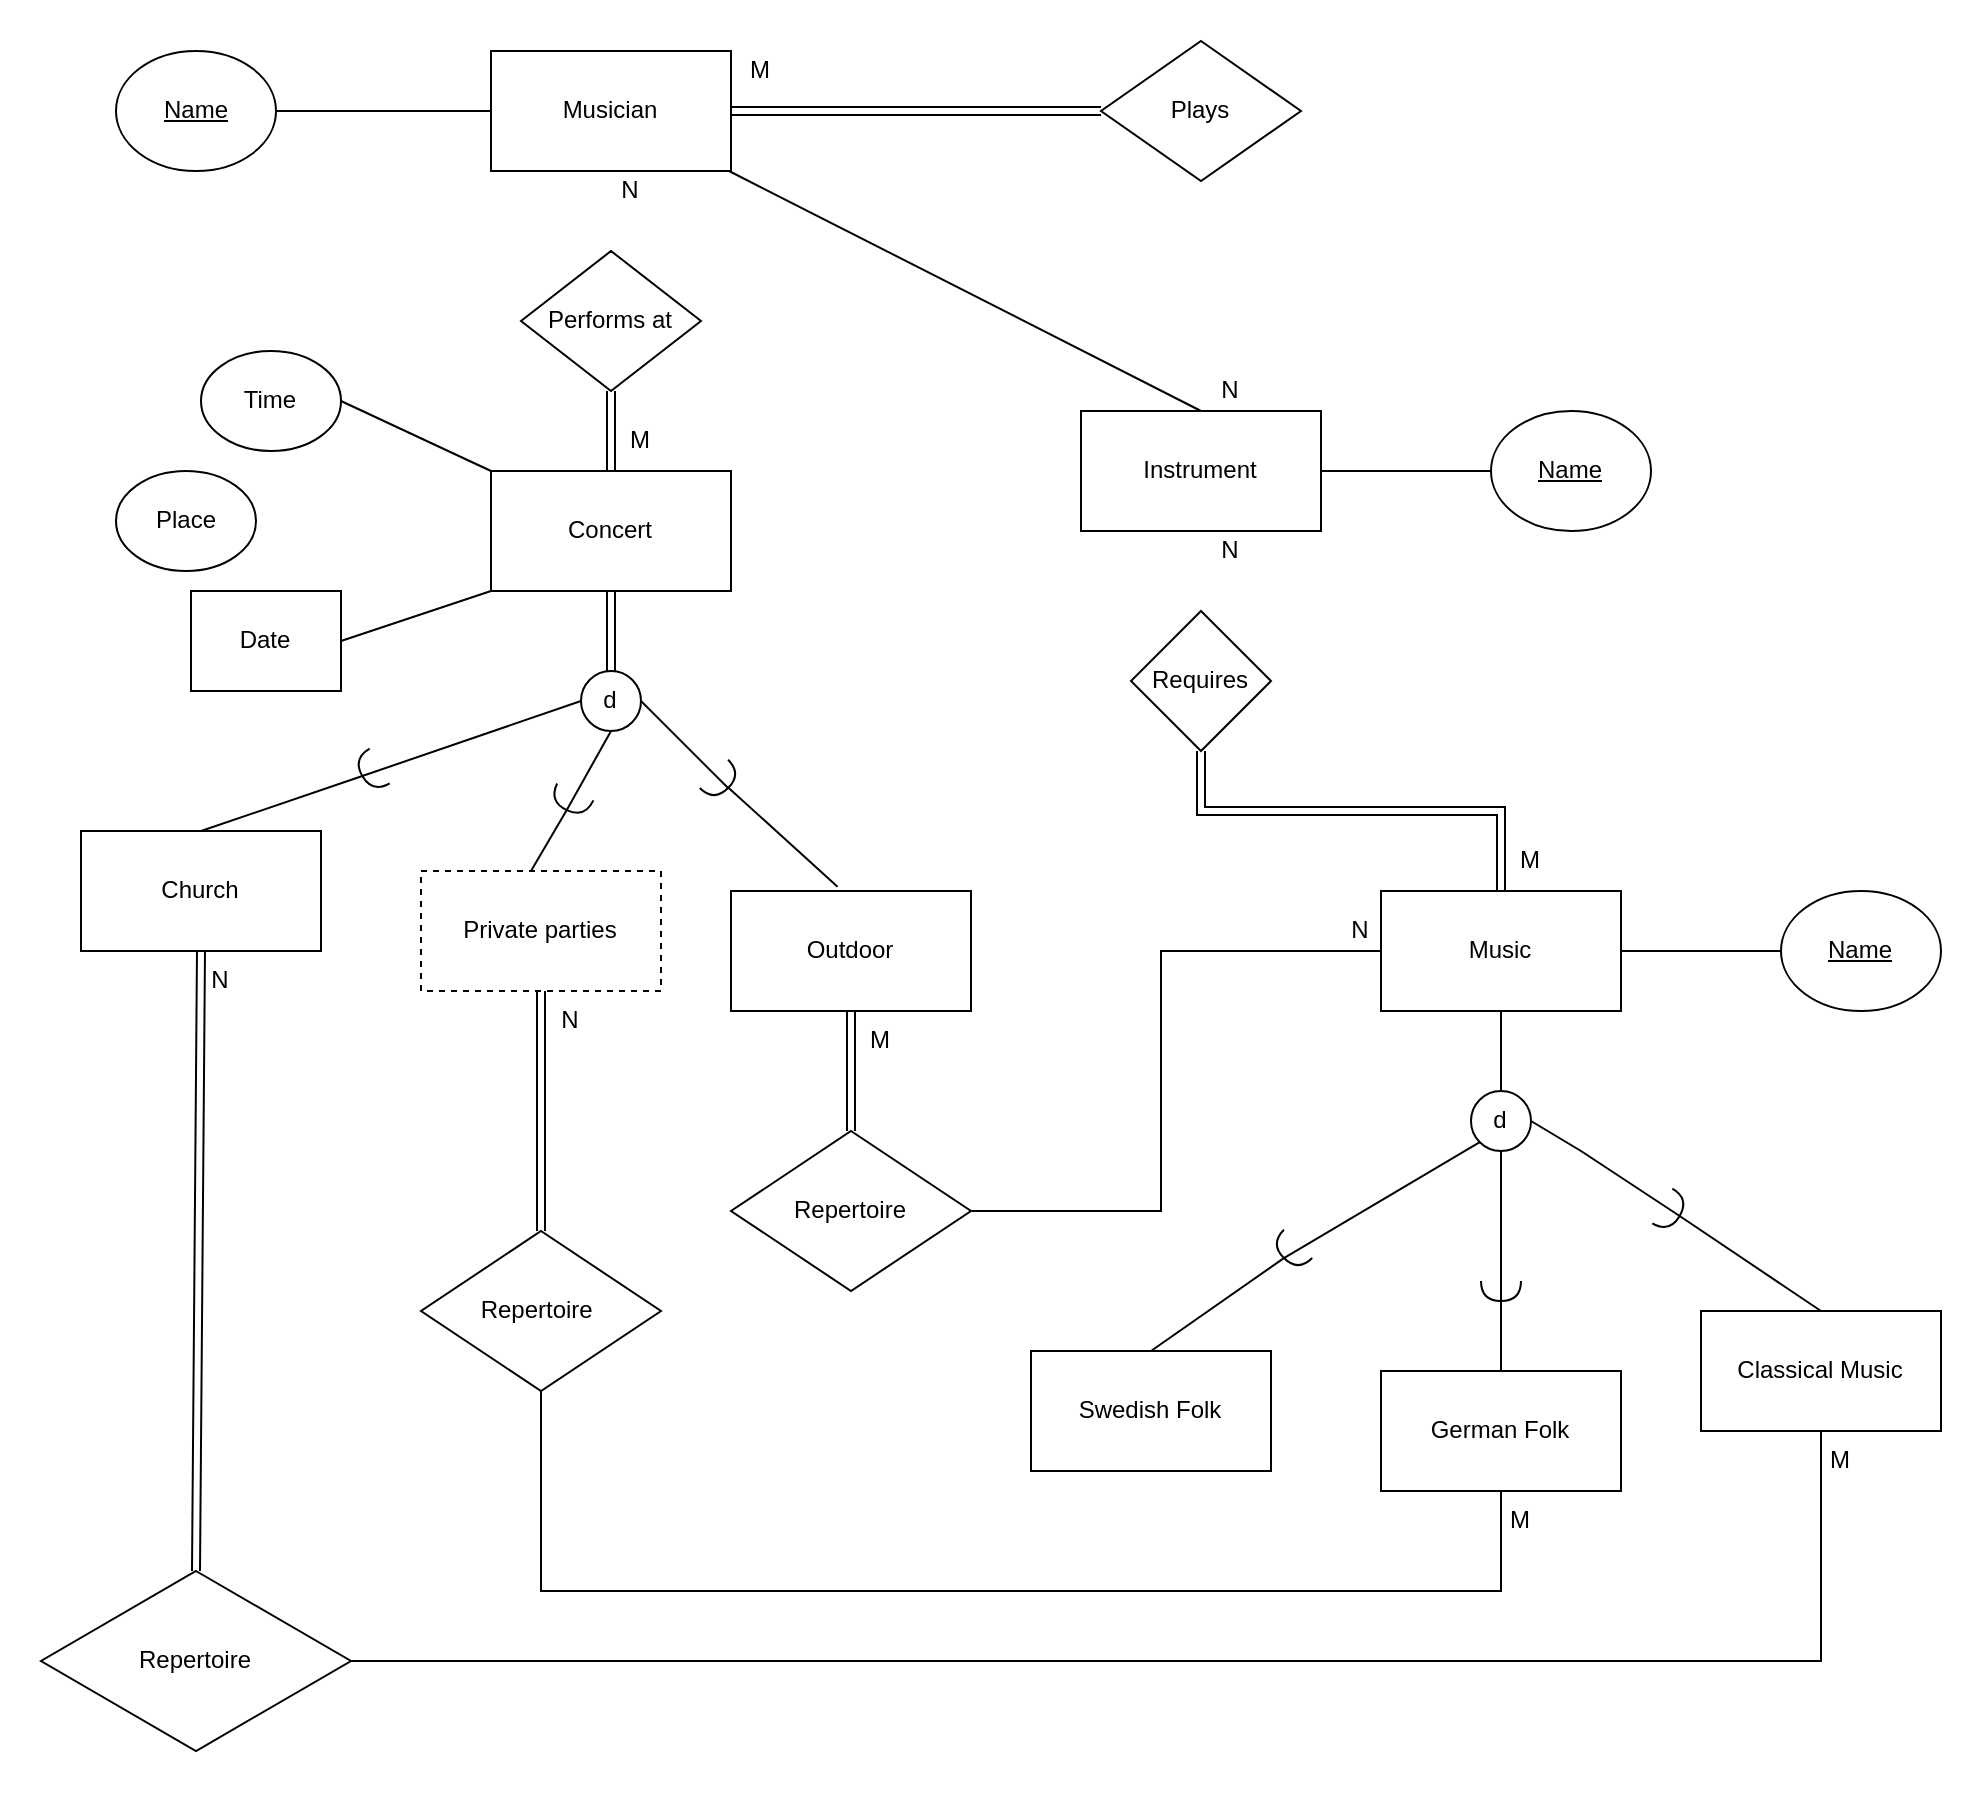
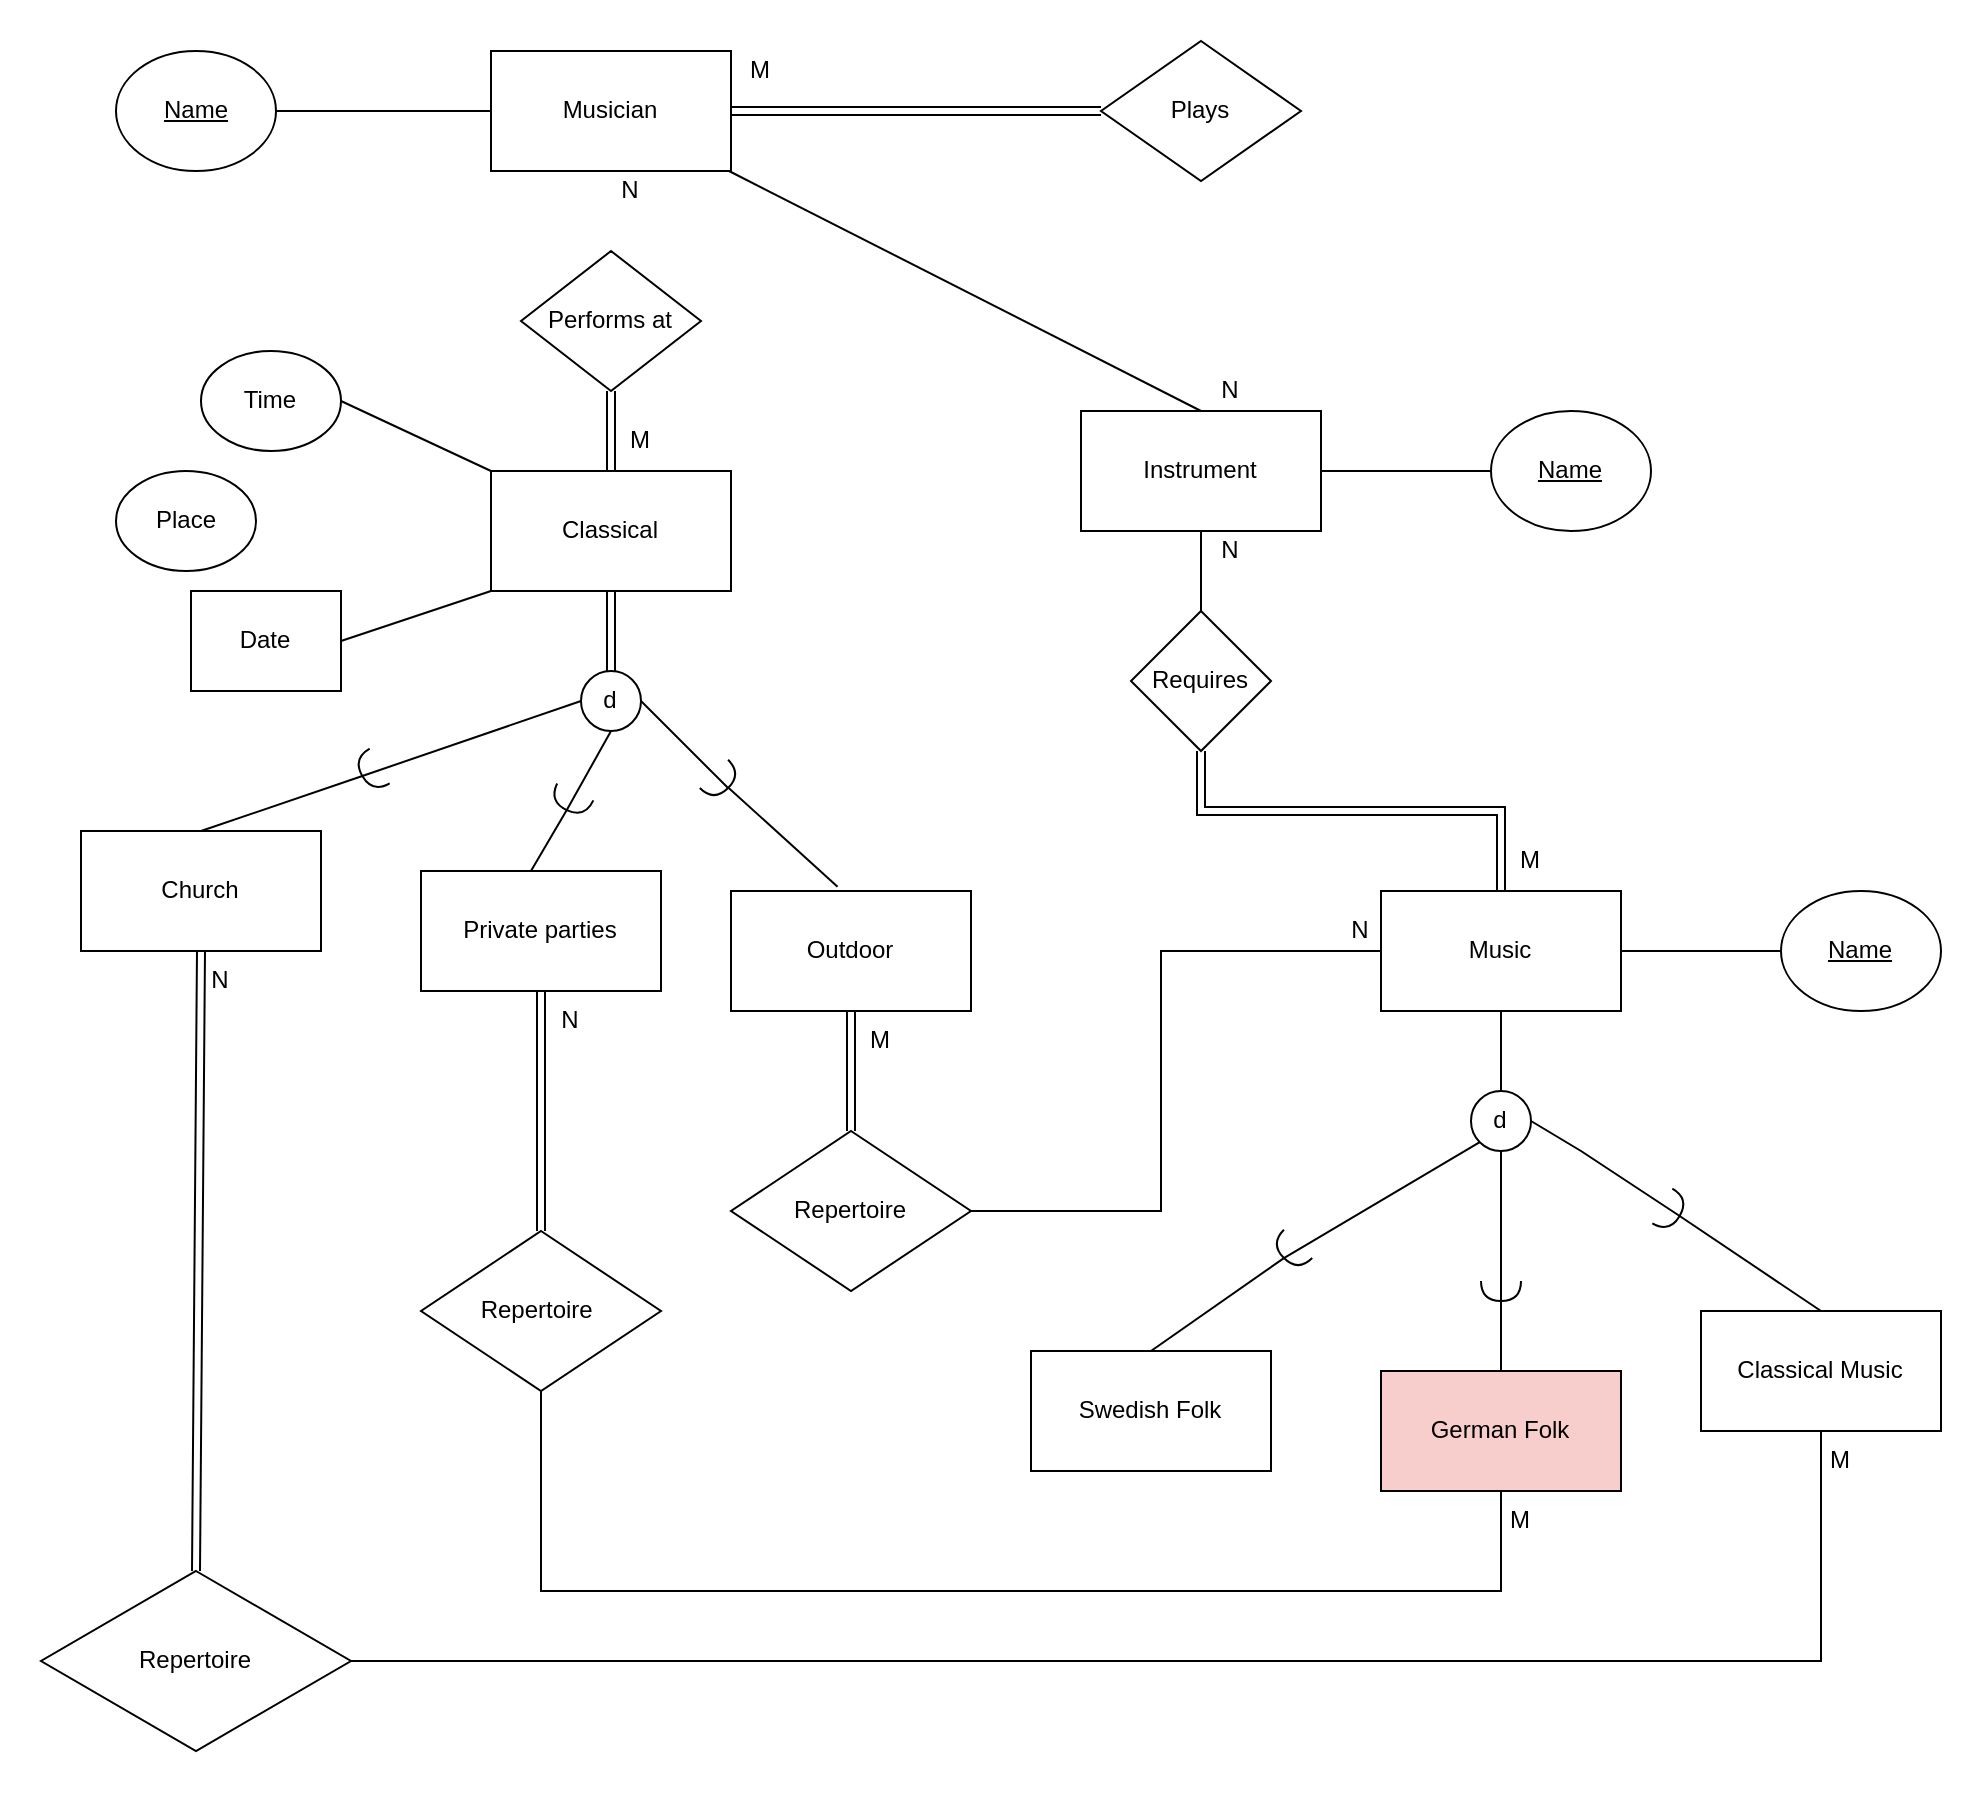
node "Concert": label "Concert" -> "Classical"
edge "Instrument" -- "Requires": added
node "Private parties": style dashed -> solid
node "German Folk": fillcolor #ffffff -> #f8cecc
